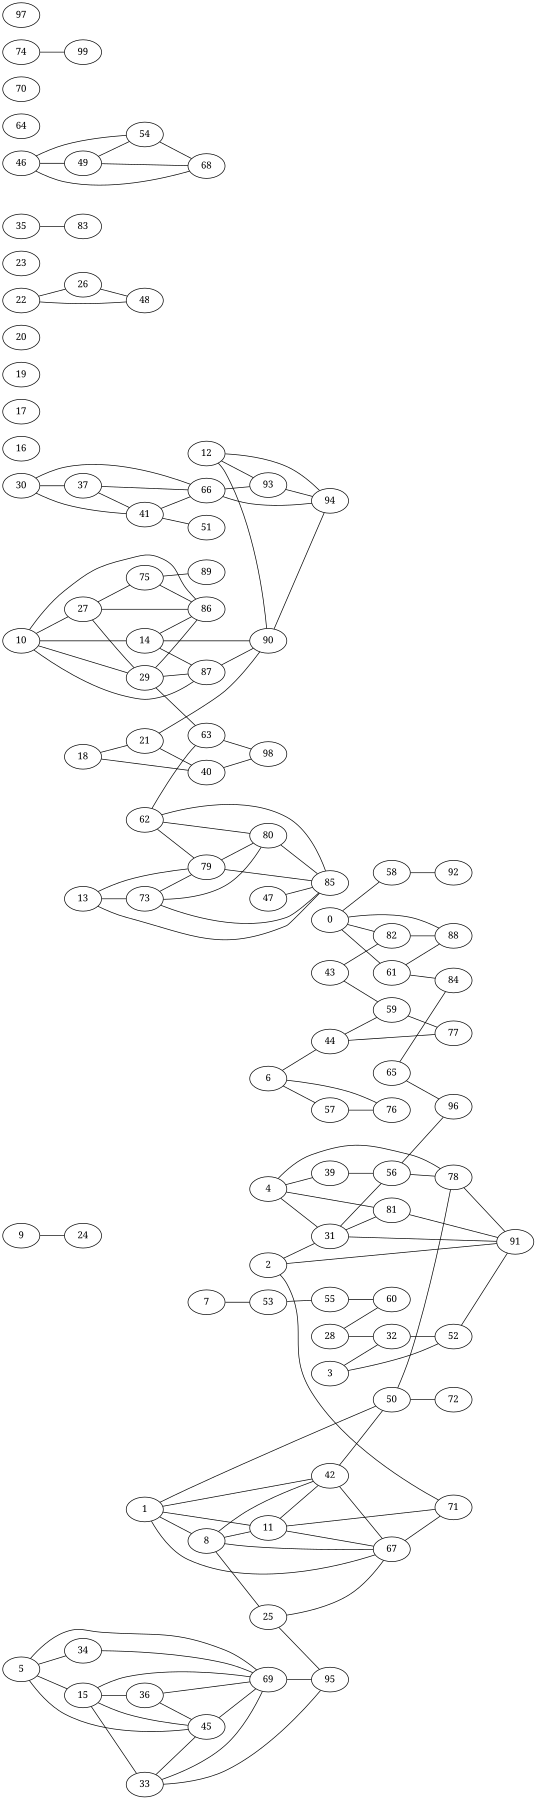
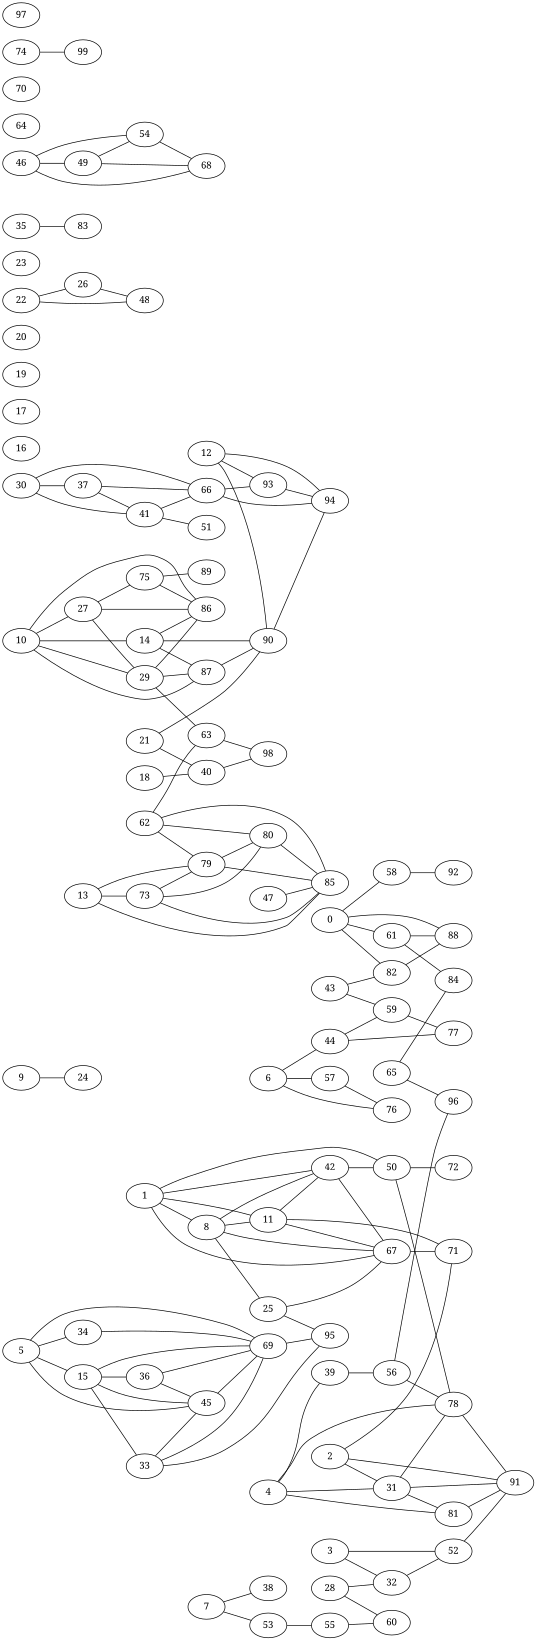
edge "21" -- "18": removed
edge "56" -- "31": now "78" -- "31"
node "38": added
